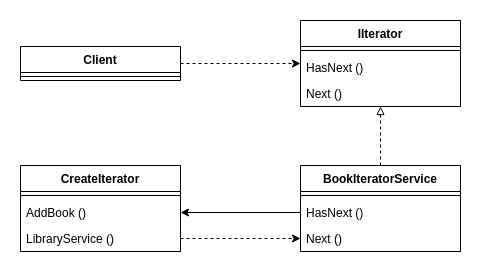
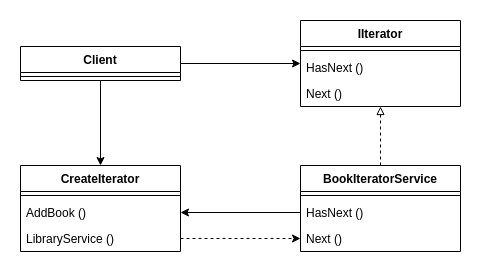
edge "Client" -> "IIterator": style dashed -> solid
edge "Client" -> "CreateIterator": added
